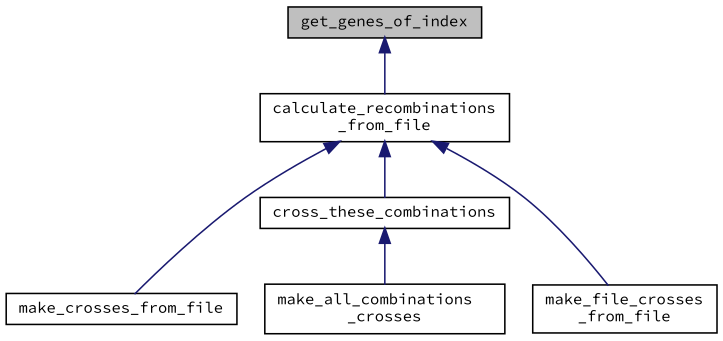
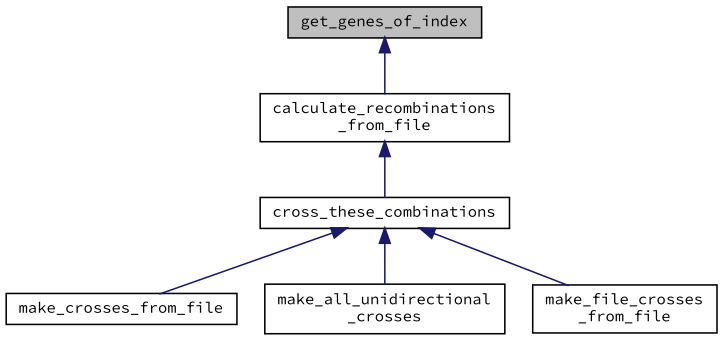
edge "make_file_crosses _from_file" -> "calculate_recombinations _from_file": now "make_file_crosses _from_file" -> "cross_these_combinations"
edge "make_crosses_from_file" -> "calculate_recombinations _from_file": now "make_crosses_from_file" -> "cross_these_combinations"
node "make_all_combinations _crosses": label "make_all_combinations _crosses" -> "make_all_unidirectional _crosses"
